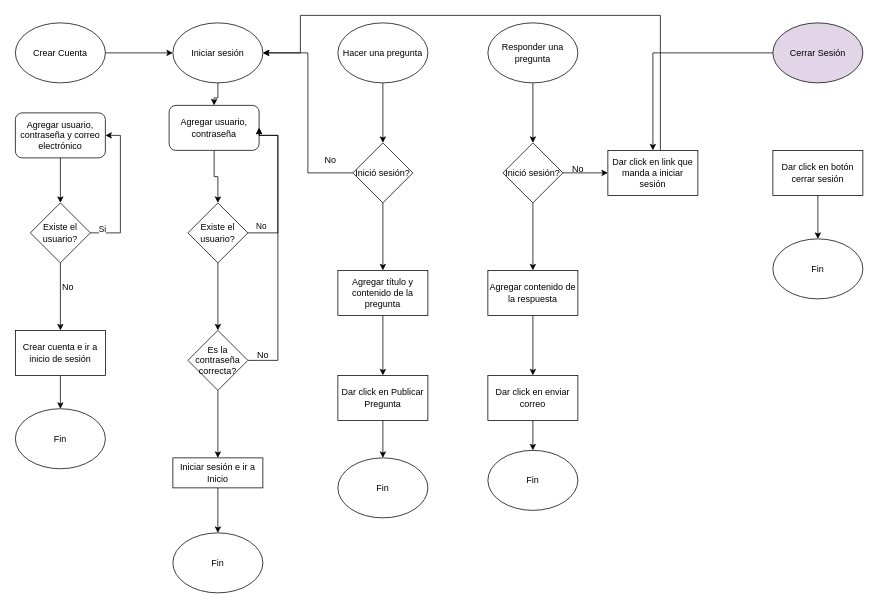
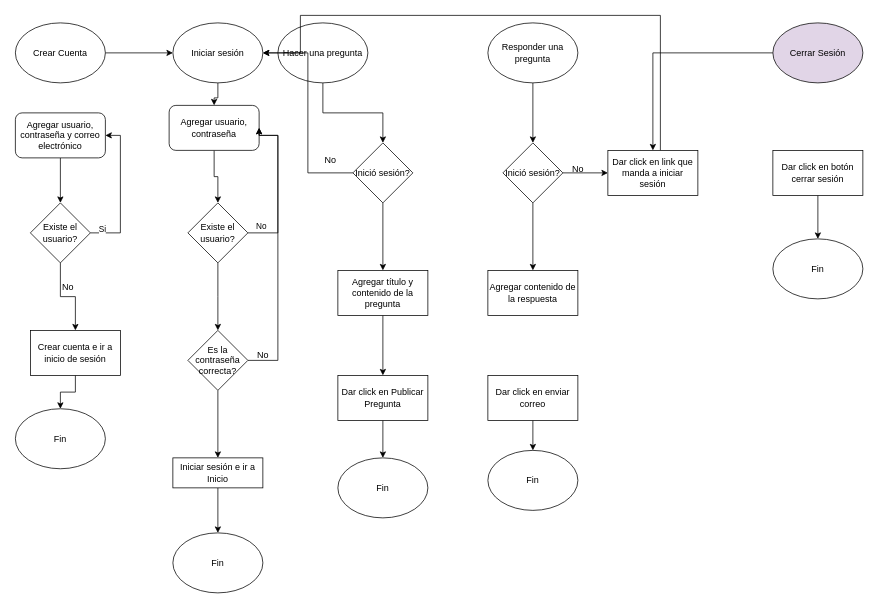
node "Hacer una pregunta": moved (383, 53) -> (323, 53)
node "Crear cuenta e ir a inicio de sesión": moved (60, 353) -> (75, 353)
edge "Agregar contenido de la respuesta" -> "Dar click en enviar correo": removed
